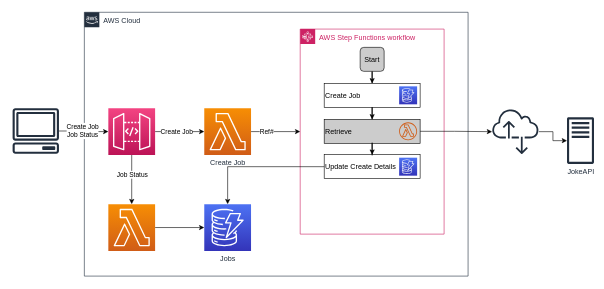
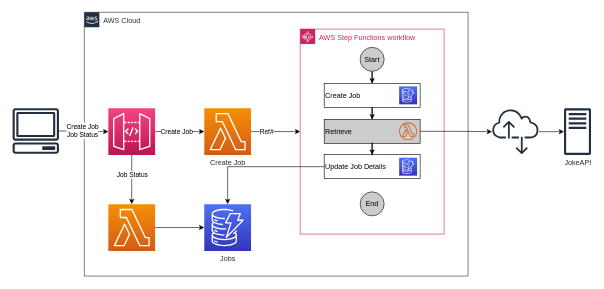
node "Start": shape rounded rectangle -> ellipse
node "JokeAPI": moved (581, 141) -> (578, 132)
node "Update Create Details": label "Update Create Details" -> "Update Job Details"
node "End": added
